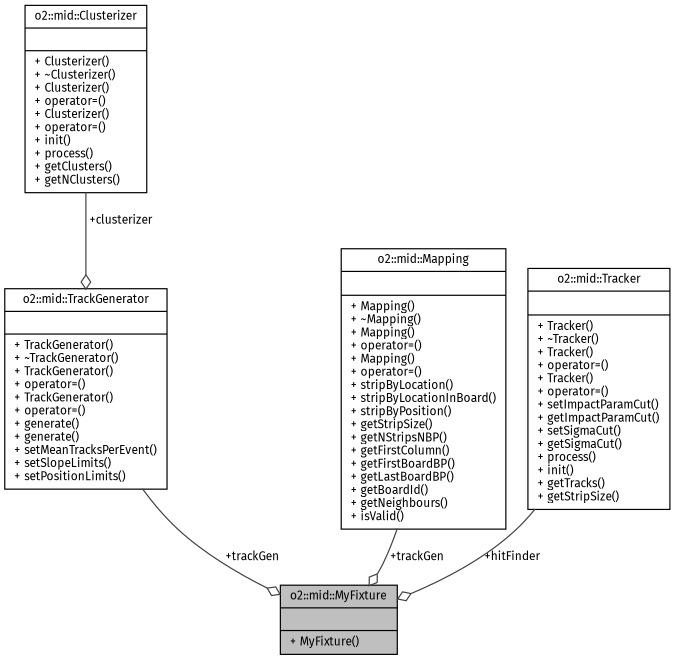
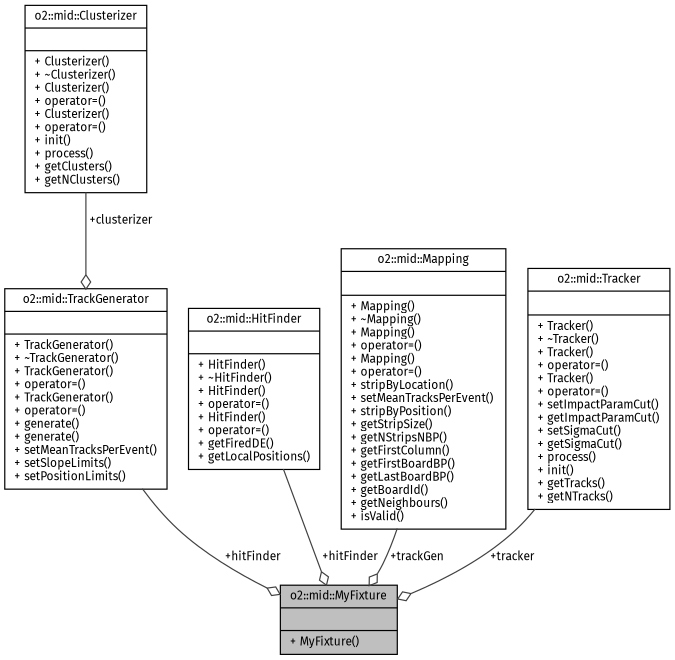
node "o2::mid::HitFinder": added
node "o2::mid::Mapping": text "+ stripByLocationInBoard()" -> "+ setMeanTracksPerEvent()"
node "o2::mid::Tracker": text "+ getStripSize()" -> "+ getNTracks()"
edge "o2::mid::TrackGenerator" -> "o2::mid::MyFixture": label " +trackGen" -> " +hitFinder"
edge "o2::mid::Tracker" -> "o2::mid::MyFixture": label " +hitFinder" -> " +tracker"
